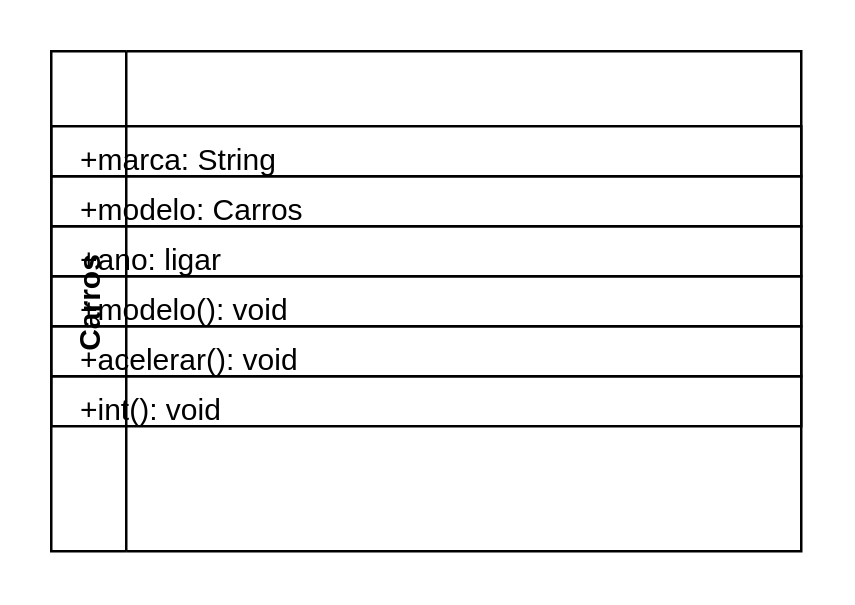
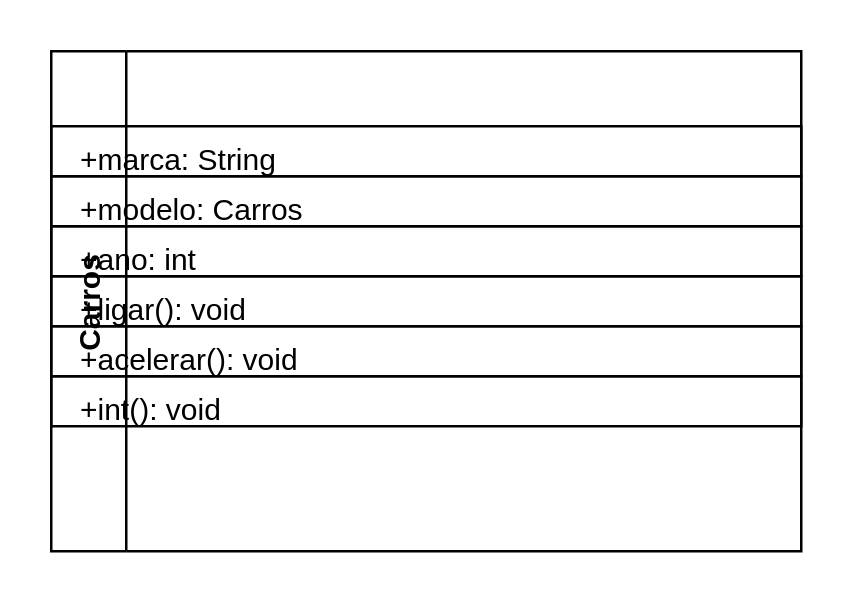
node "+ano: ligar": label "+ano: ligar" -> "+ano: int"
node "+modelo(): void": label "+modelo(): void" -> "+ligar(): void"
